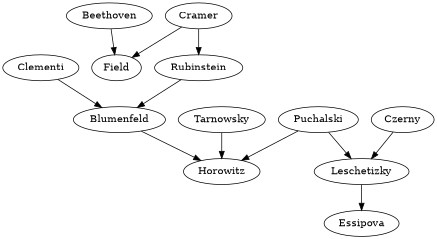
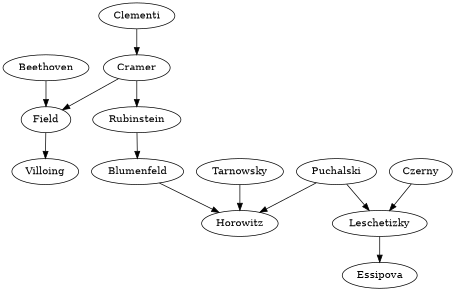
edge "Clementi" -> "Blumenfeld": now "Clementi" -> "Cramer"
node "Villoing": added
